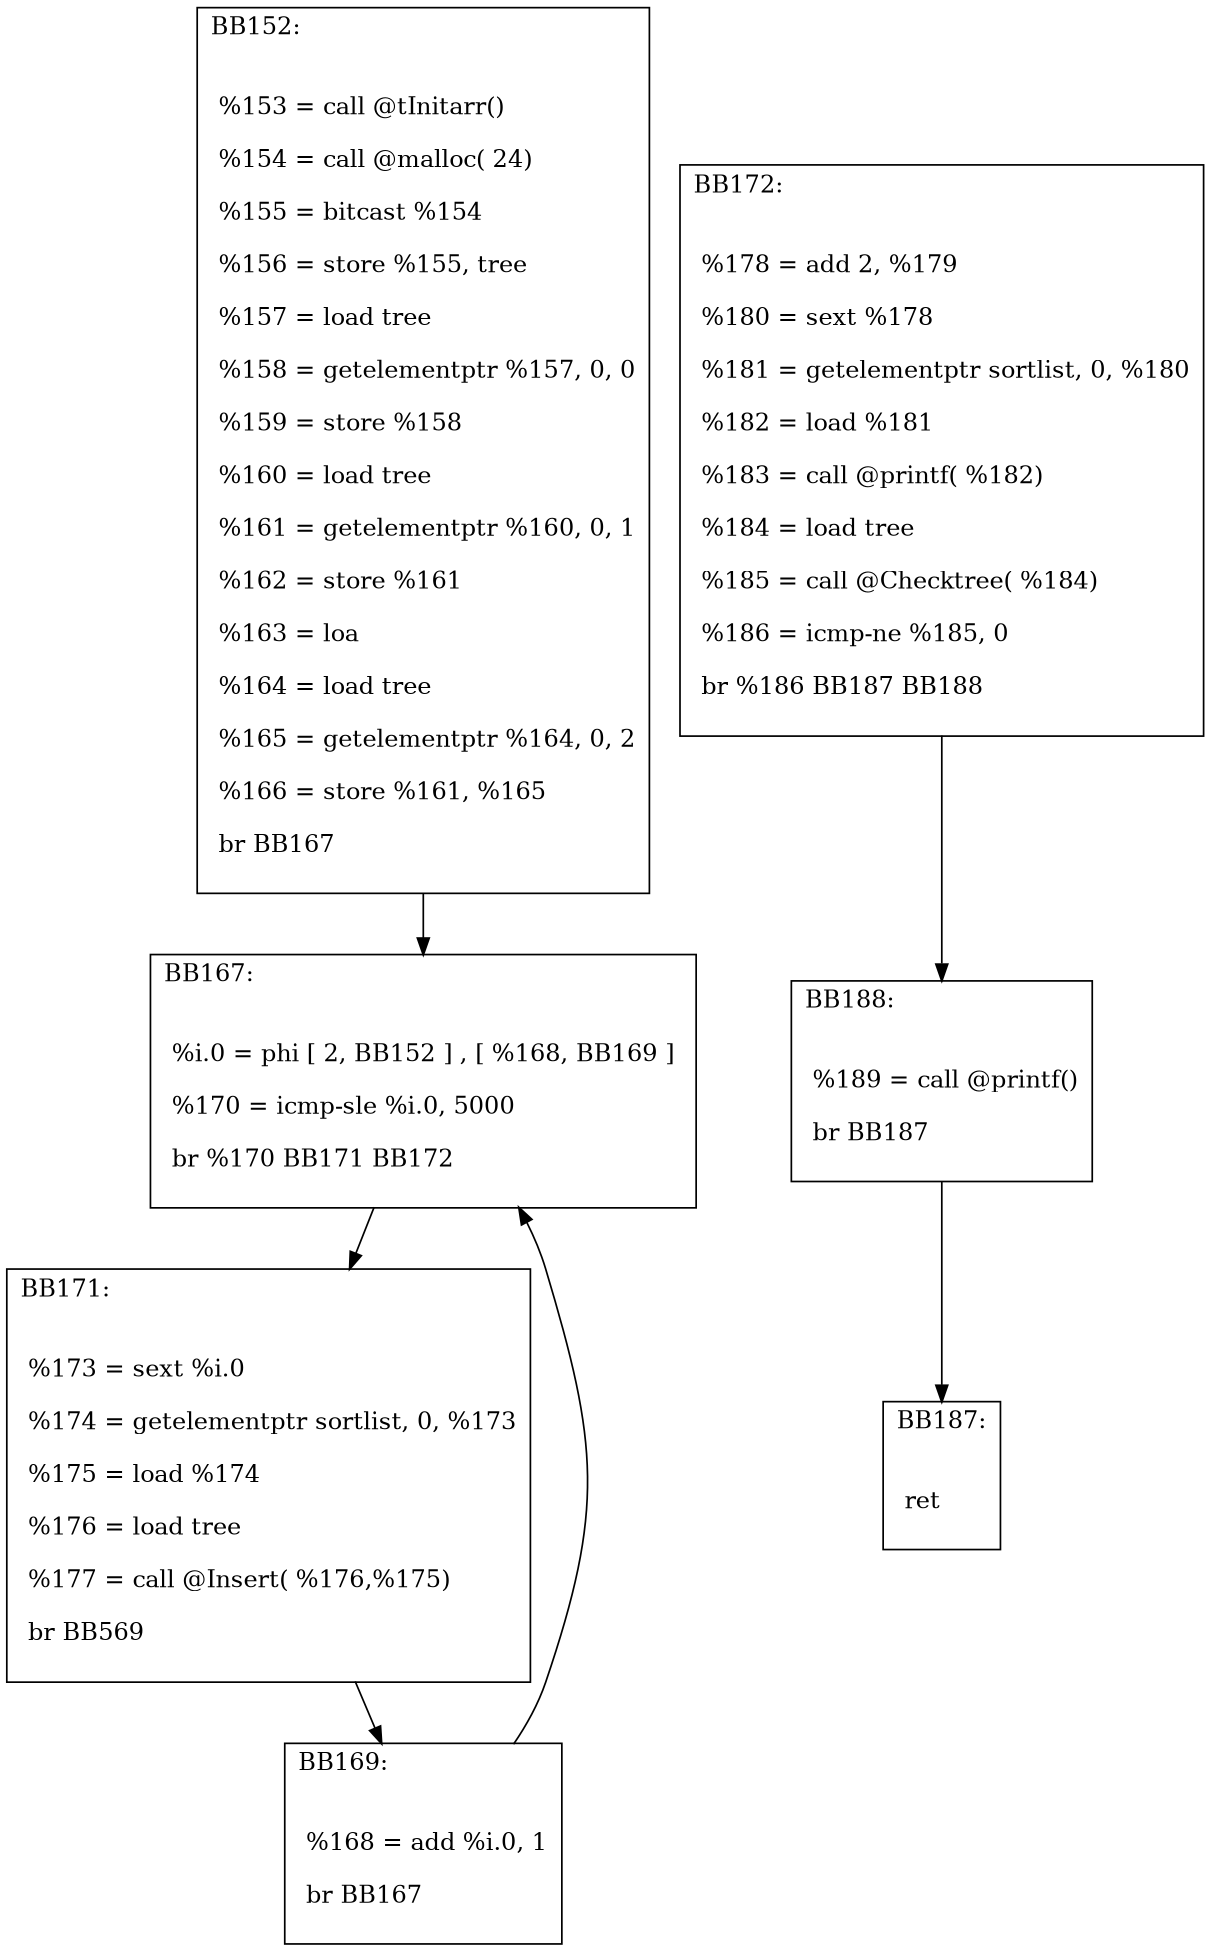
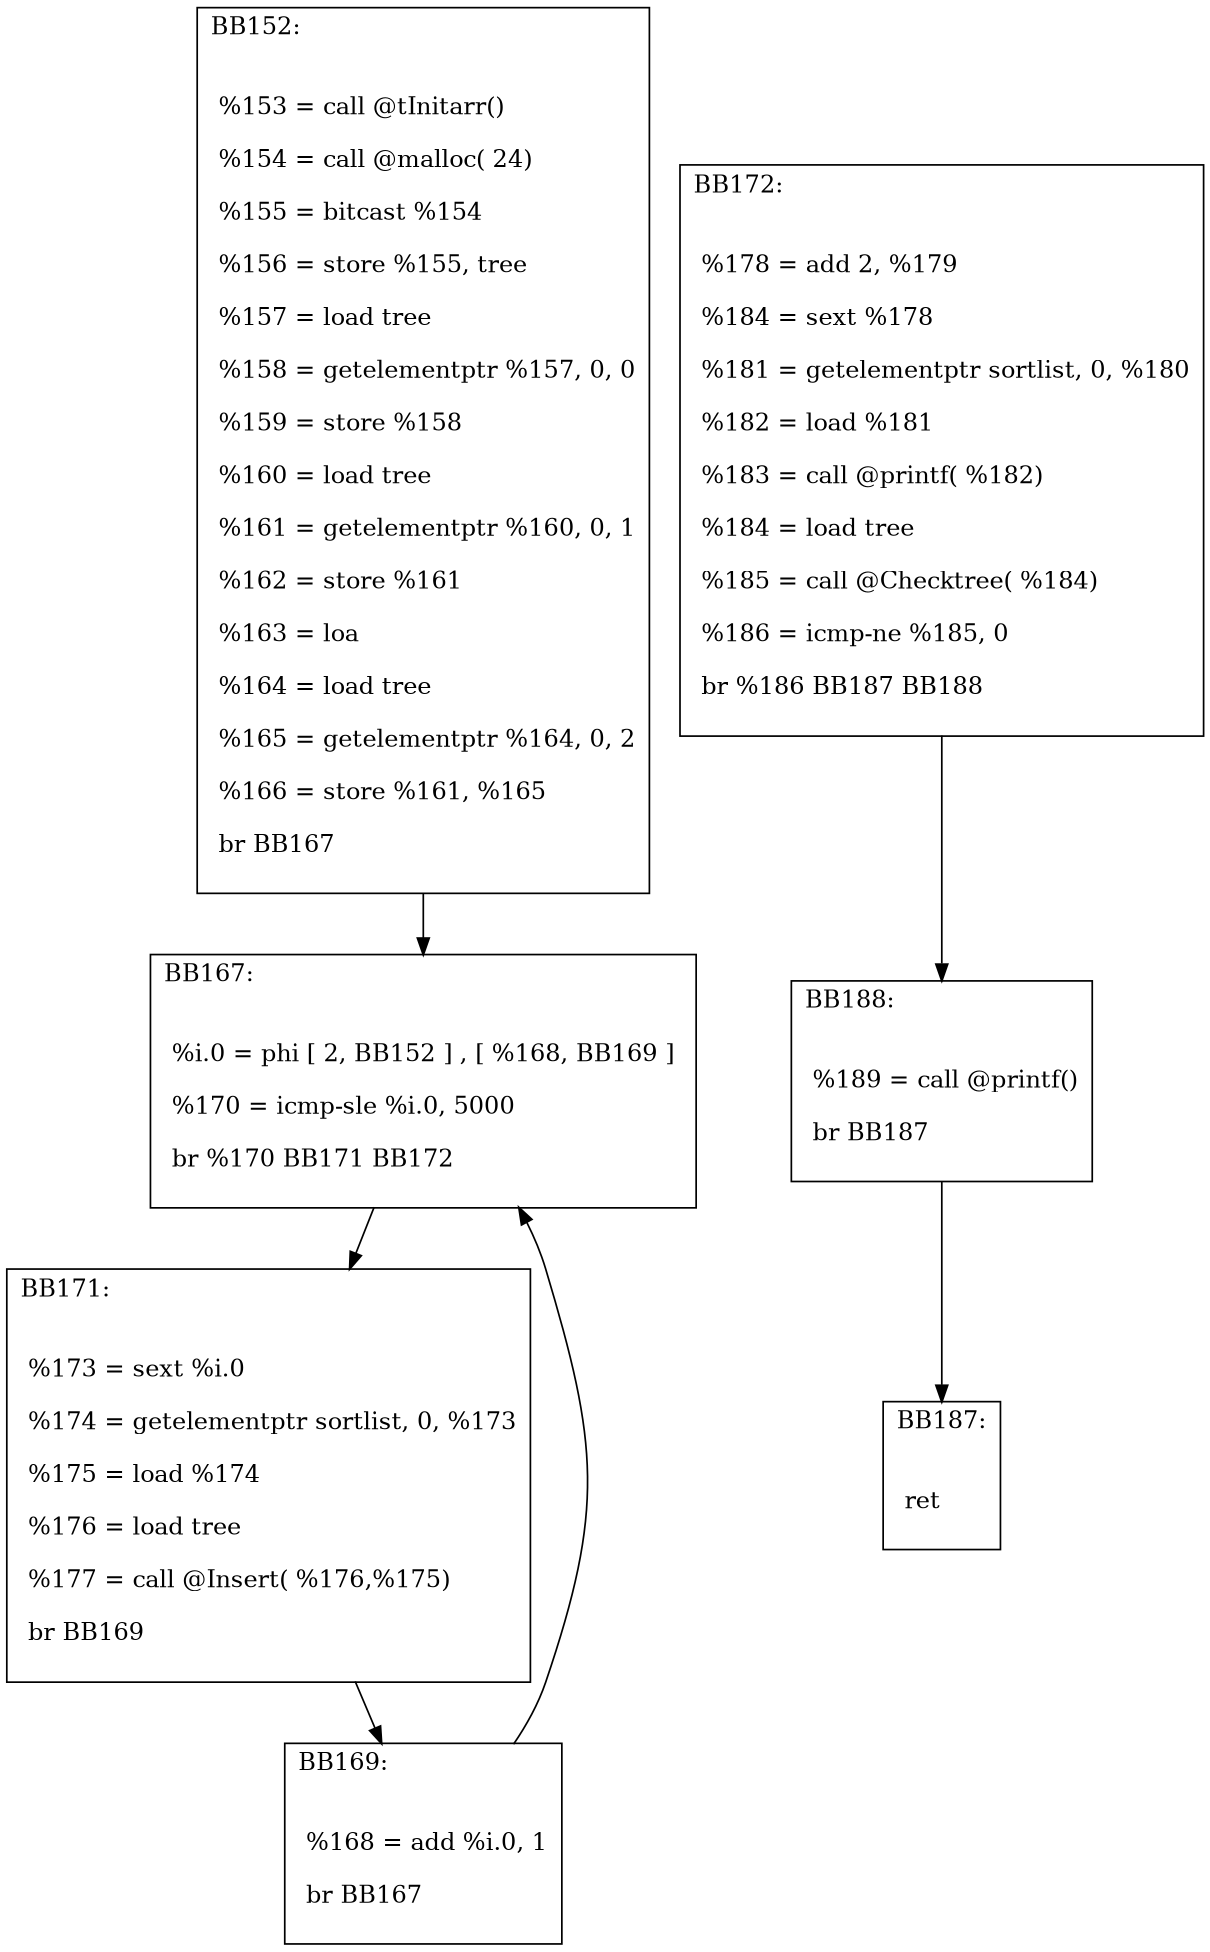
node "BB172:": text "%180 = sext %178" -> "%184 = sext %178"
node "BB171:": text "br BB569" -> "br BB169"
